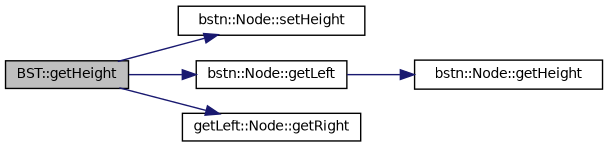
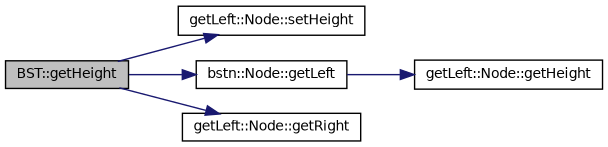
node "bstn::Node::setHeight": label "bstn::Node::setHeight" -> "getLeft::Node::setHeight"
node "bstn::Node::getHeight": label "bstn::Node::getHeight" -> "getLeft::Node::getHeight"
